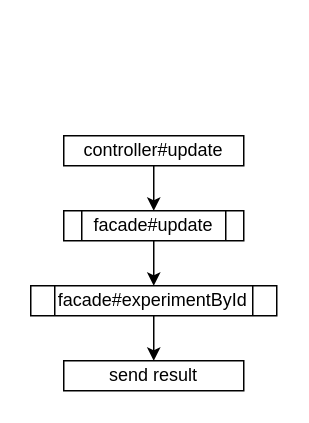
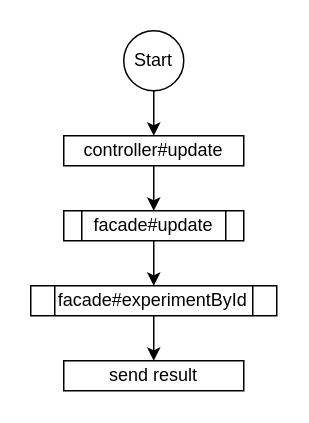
node "Start": added
edge "Start" -> "controller#update": added
